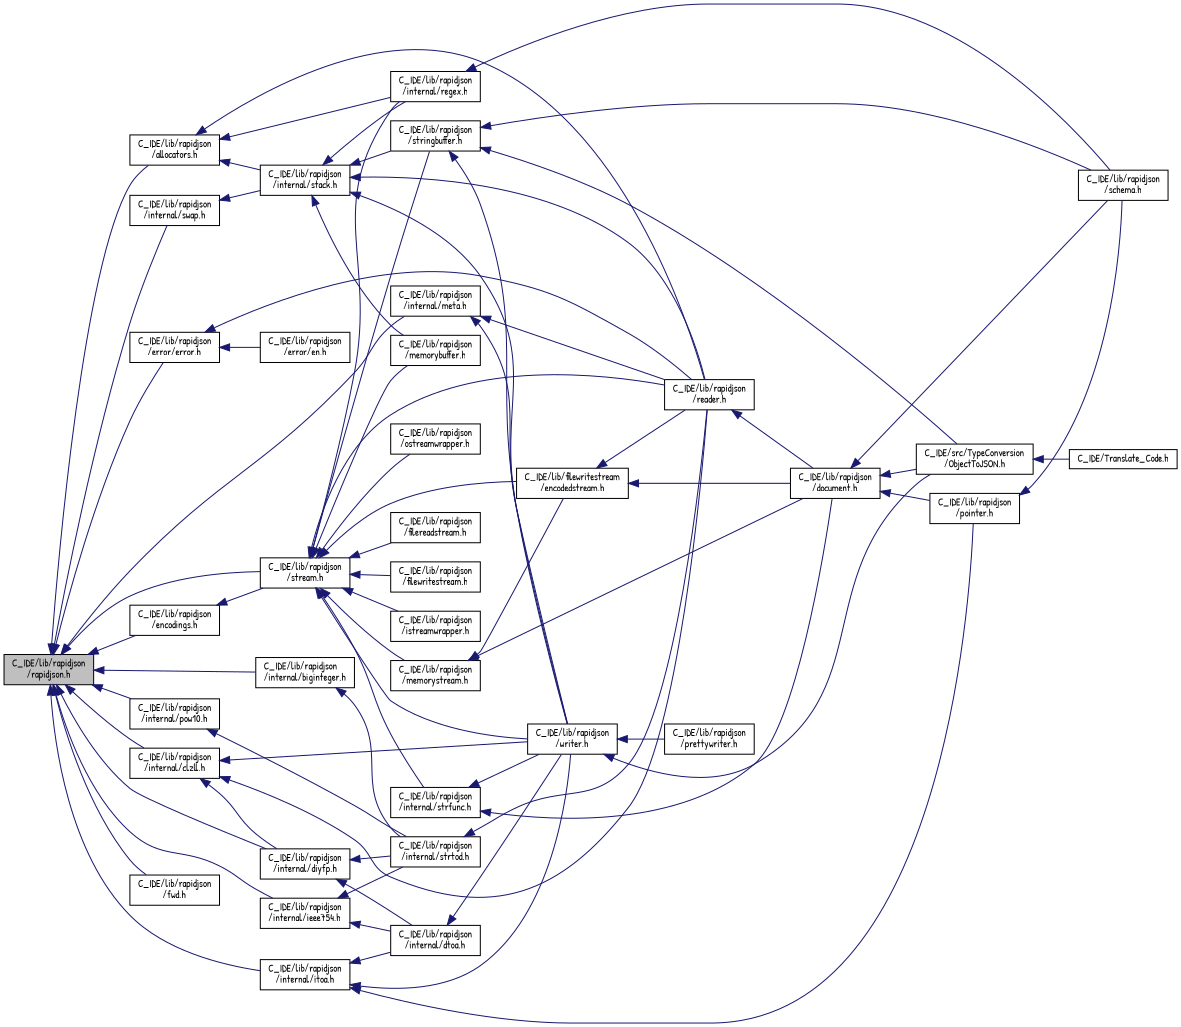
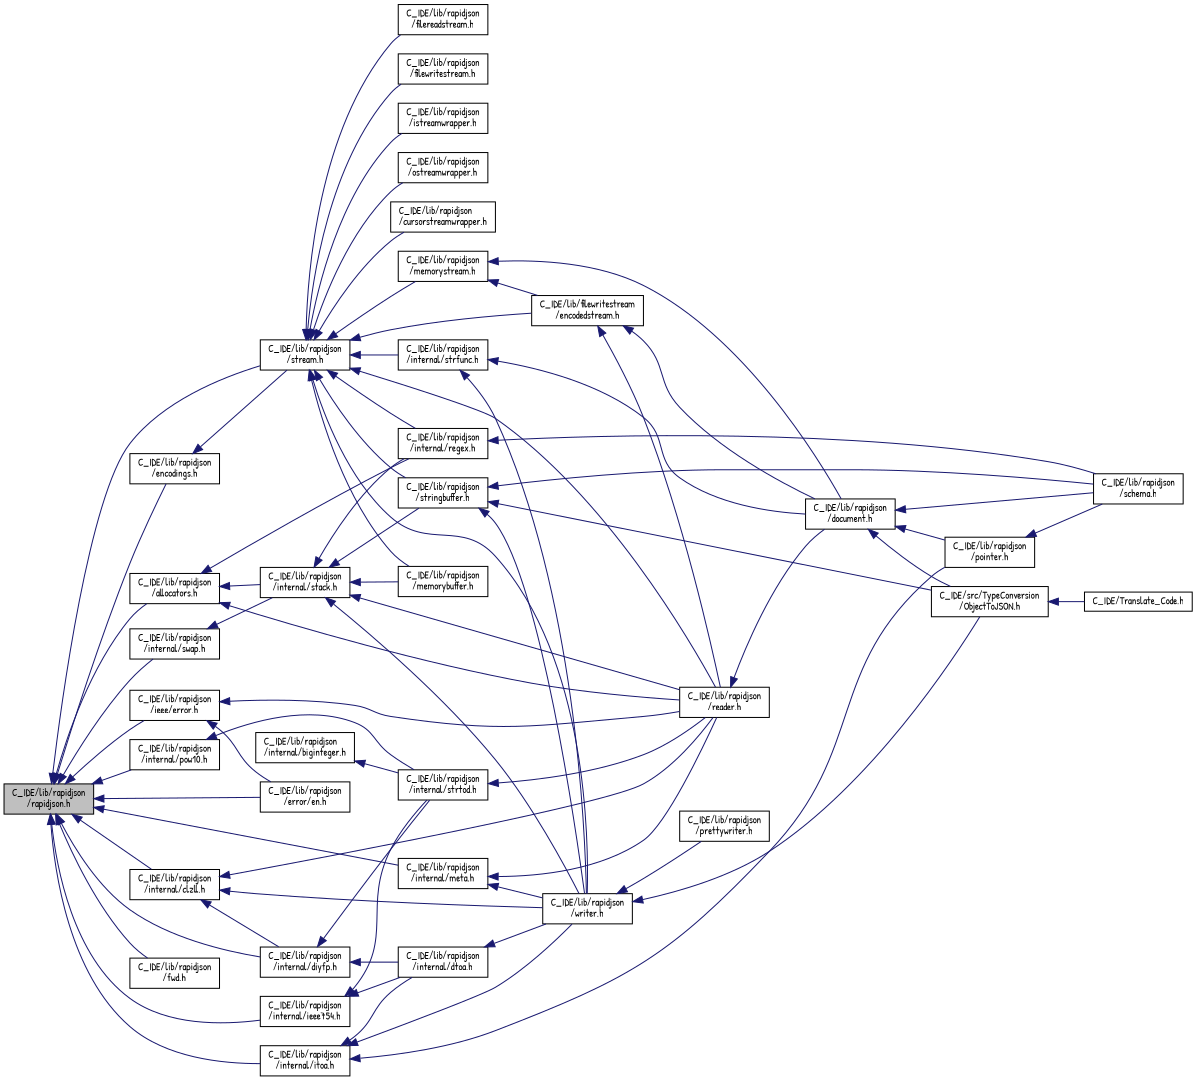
node "C_IDE/lib/rapidjson /cursorstreamwrapper.h": added
node "C_IDE/lib/rapidjson /error/error.h": label "C_IDE/lib/rapidjson /error/error.h" -> "C_IDE/lib/rapidjson /ieee/error.h"
edge "C_IDE/lib/rapidjson /internal/biginteger.h" -> "C_IDE/lib/rapidjson /rapidjson.h": now "C_IDE/lib/rapidjson /error/en.h" -> "C_IDE/lib/rapidjson /rapidjson.h"
